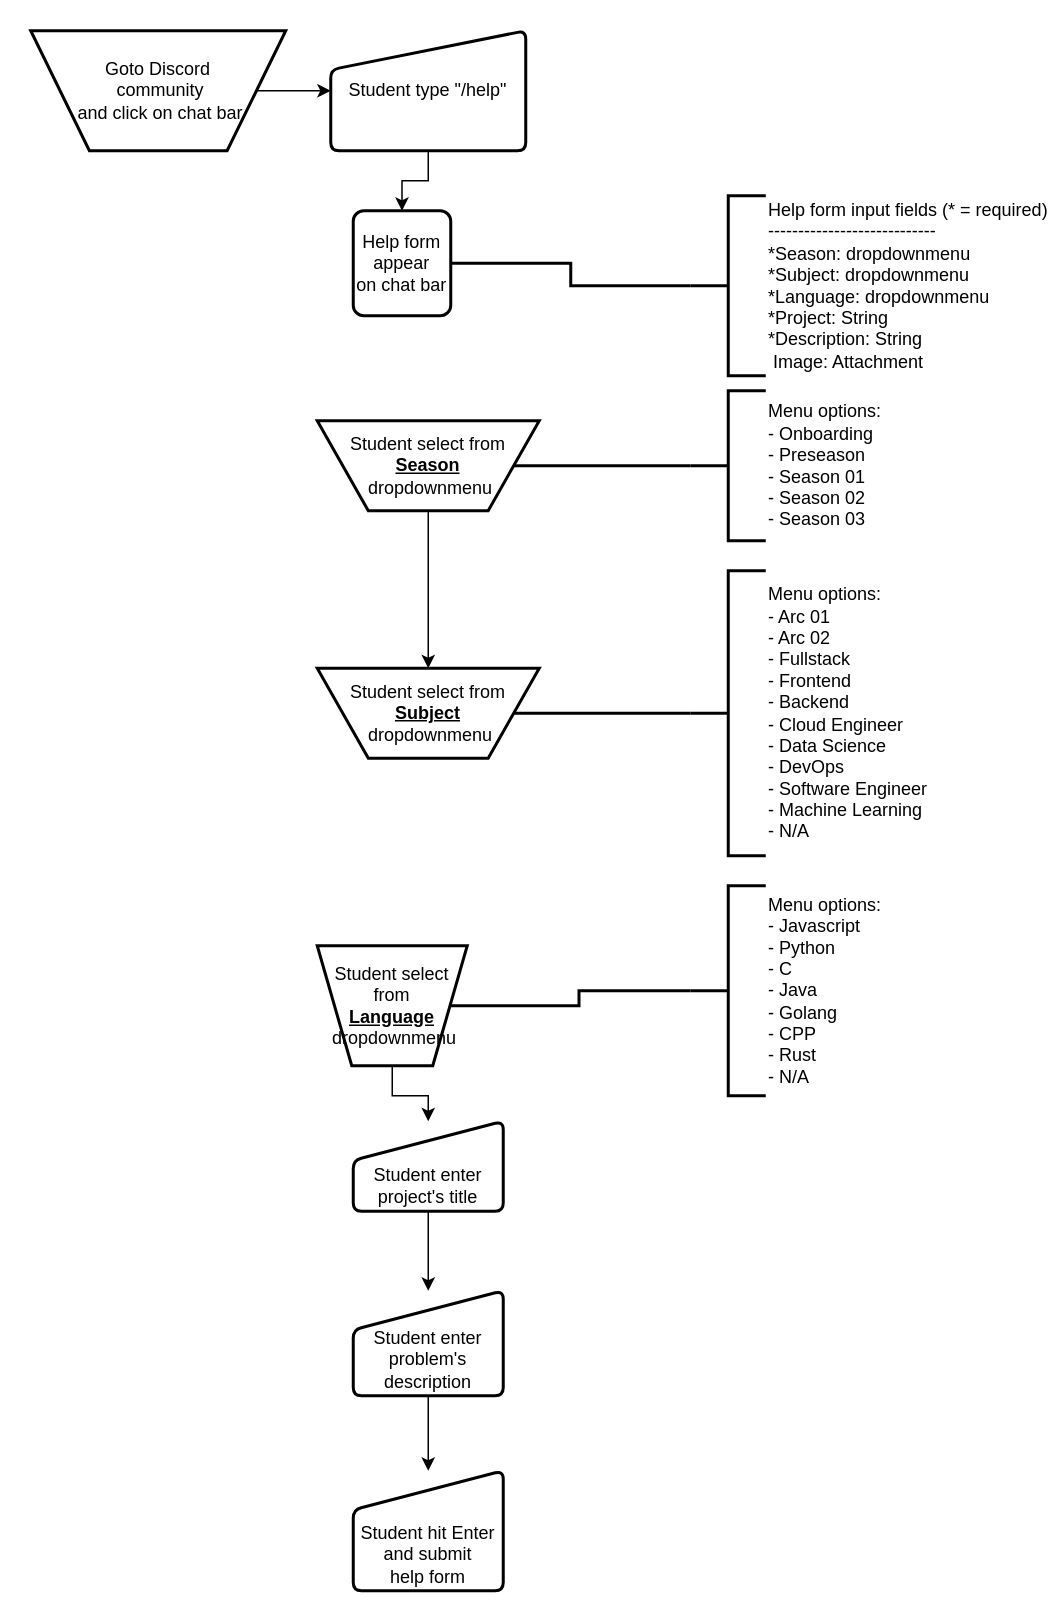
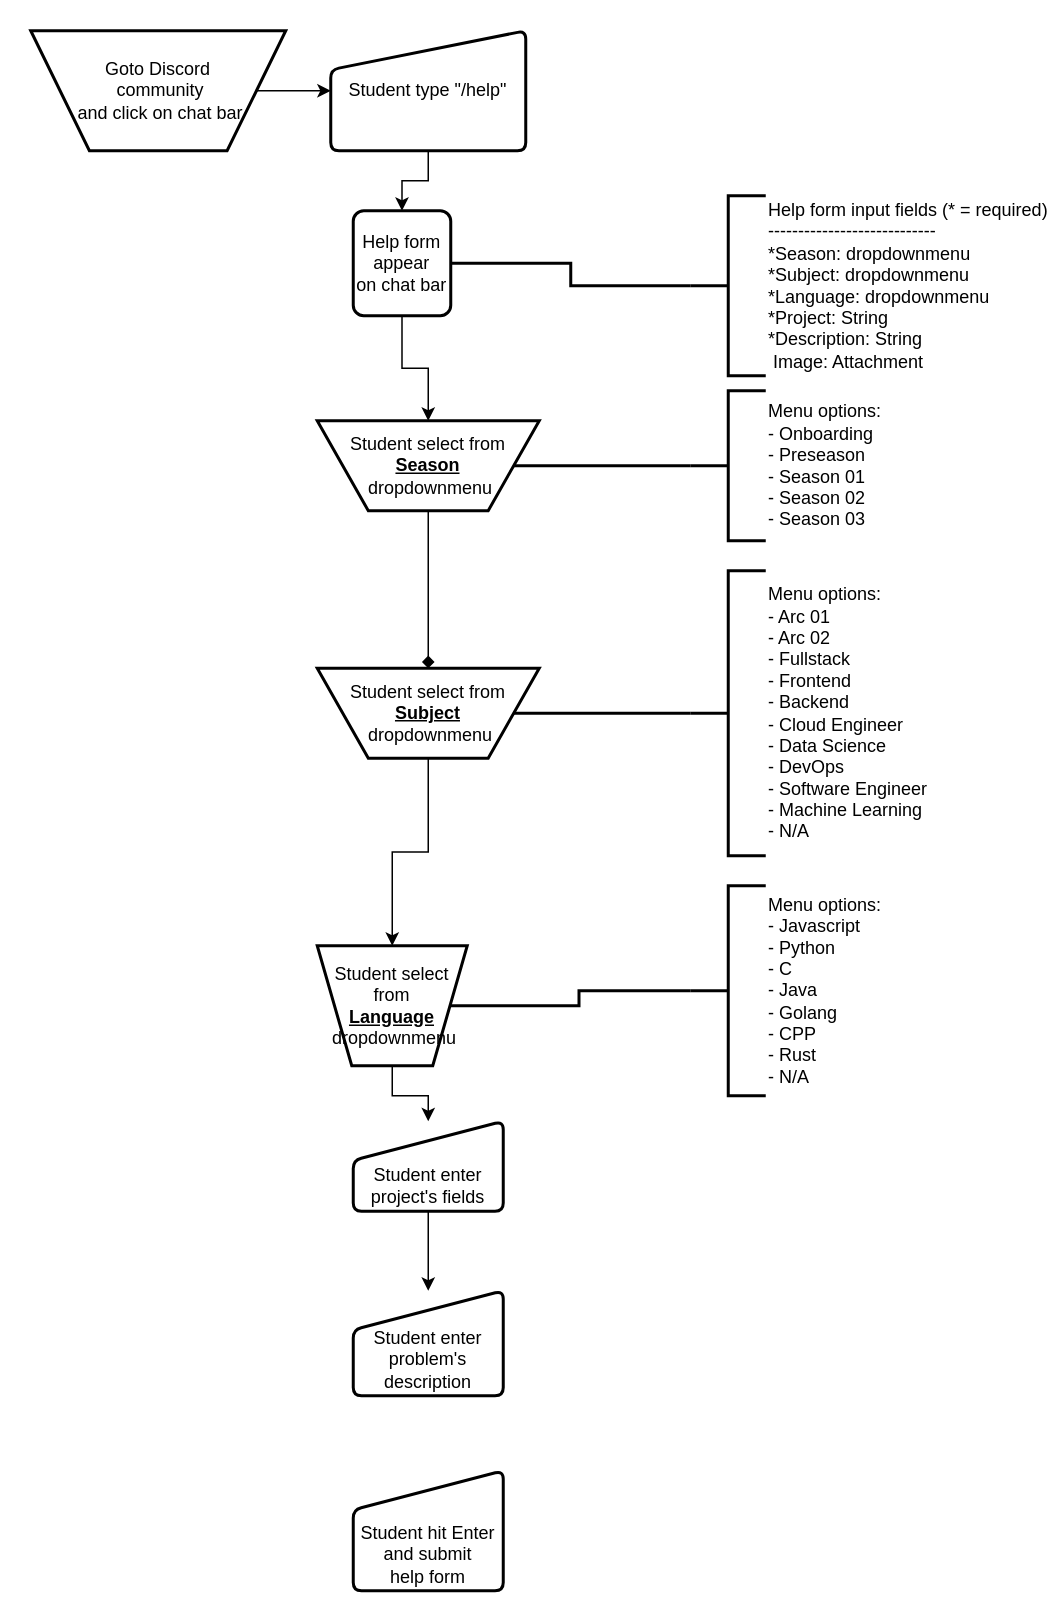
edge "Help form appear on chat bar" -> "Student select from Season dropdownmenu": added
edge "Student select from Season dropdownmenu" -> "Student select from Subject dropdownmenu": arrowhead classic -> diamond
edge "Student select from Subject dropdownmenu" -> "Student select from Language dropdownmenu": added
node "Student enter project's title": label "Student enter project's title" -> "Student enter project's fields"
edge "Student enter problem's description" -> "Student hit Enter and submit help form": removed
